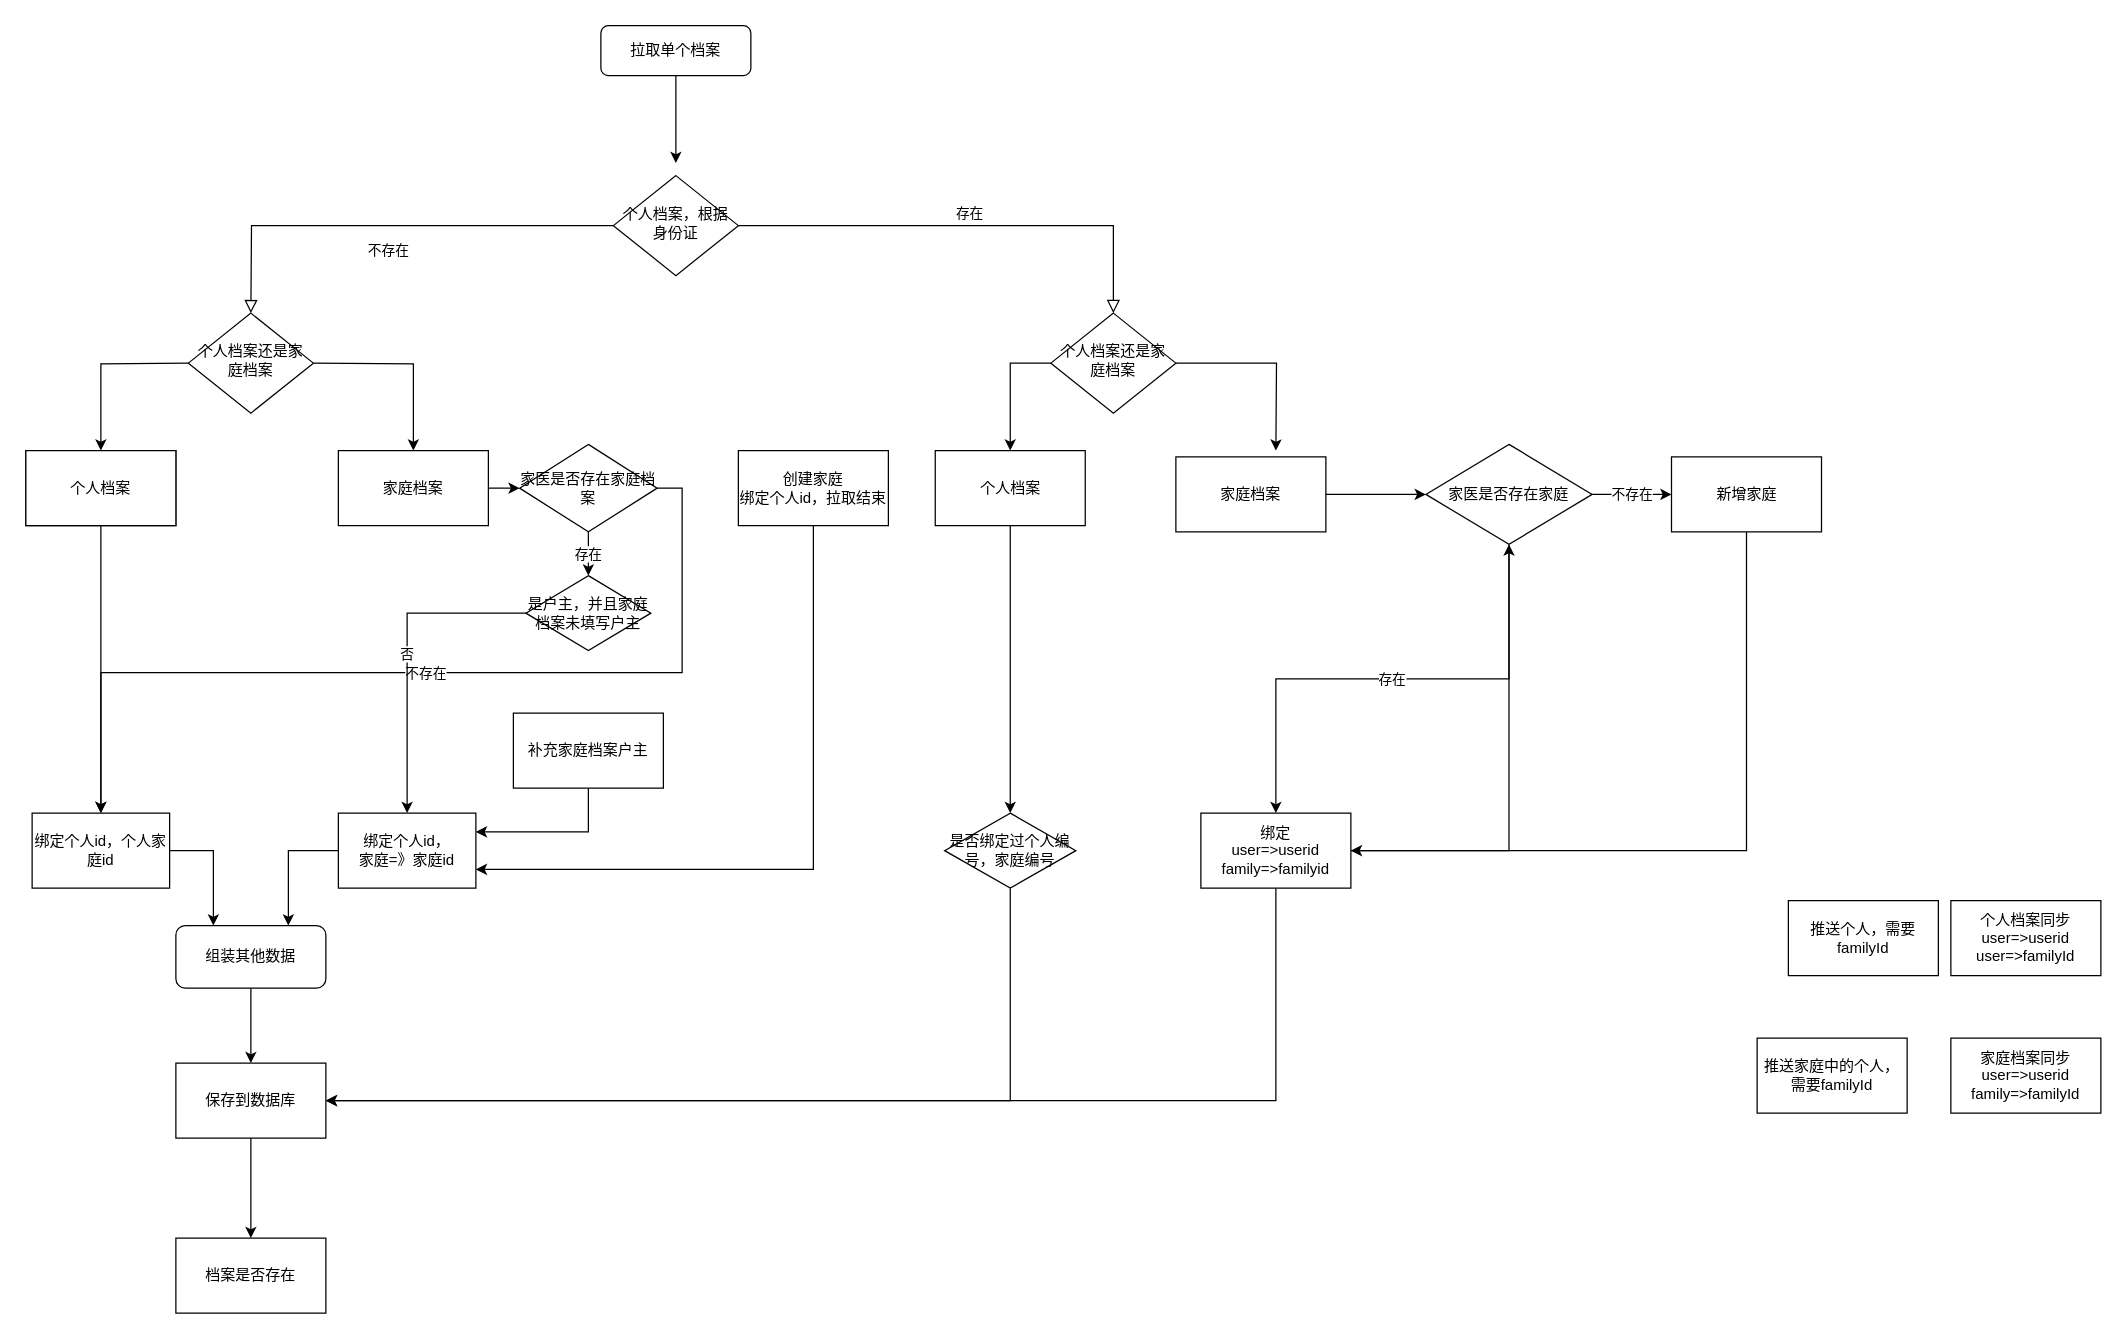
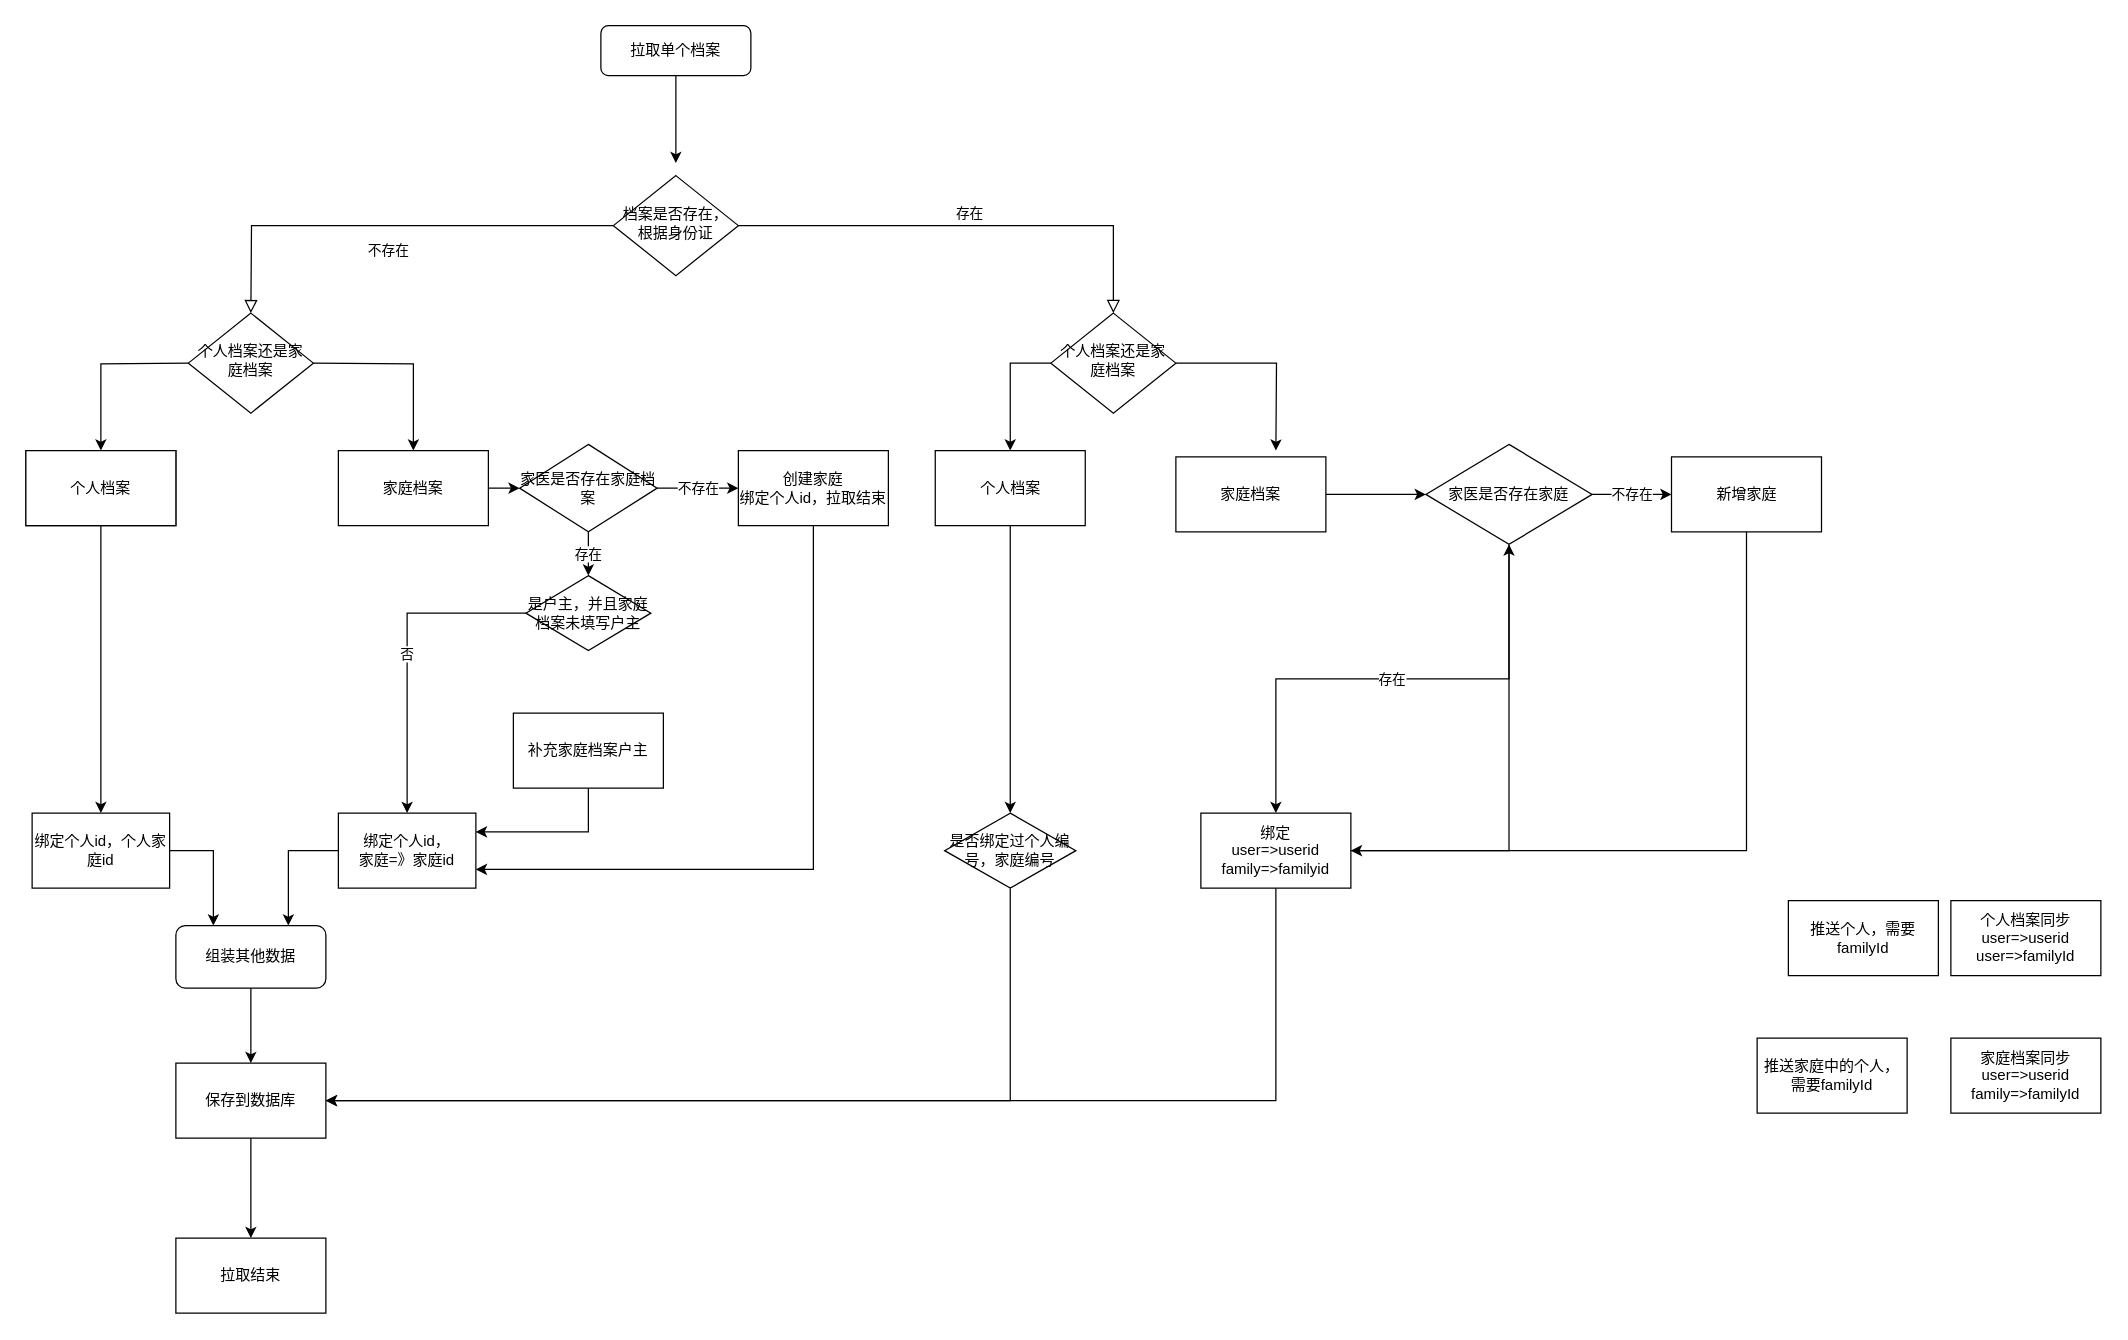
node "个人档案，根据身份证": label "个人档案，根据身份证" -> "档案是否存在，根据身份证"
edge "家医是否存在家庭档案" -> "绑定个人id，个人家庭id": now "家医是否存在家庭档案" -> "创建家庭 绑定个人id，拉取结束"
node "档案是否存在": label "档案是否存在" -> "拉取结束"
